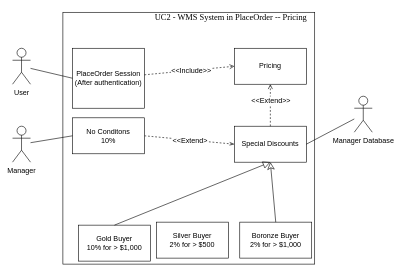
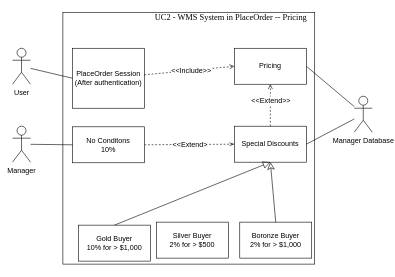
edge "Pricing" -- "Manager Database": added
node "No Conditons 10%": moved (108, 136) -> (108, 145)
